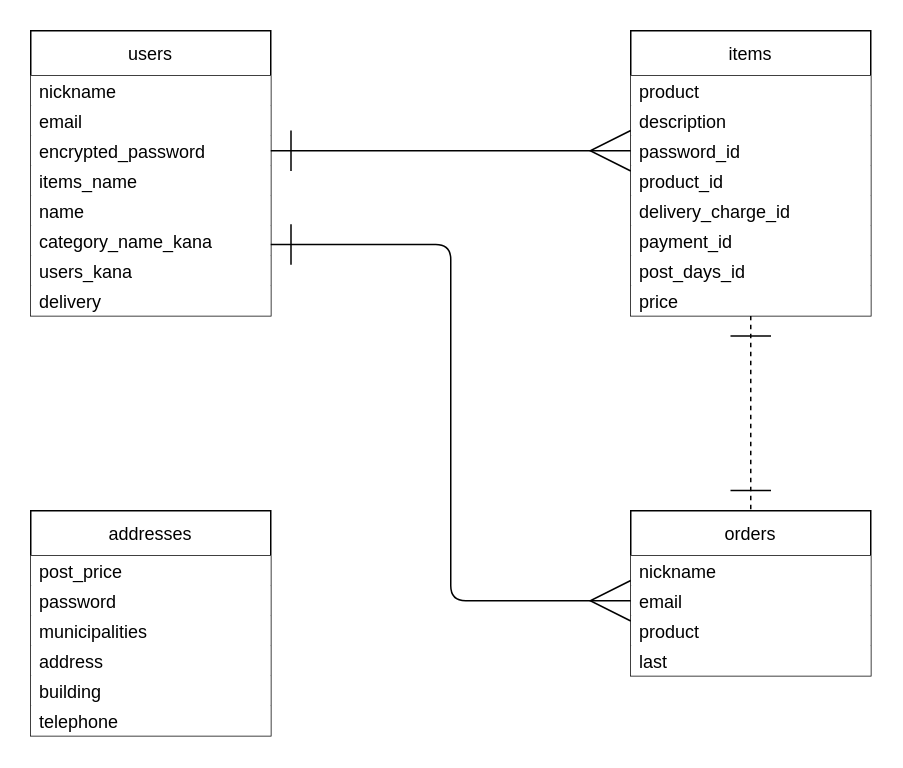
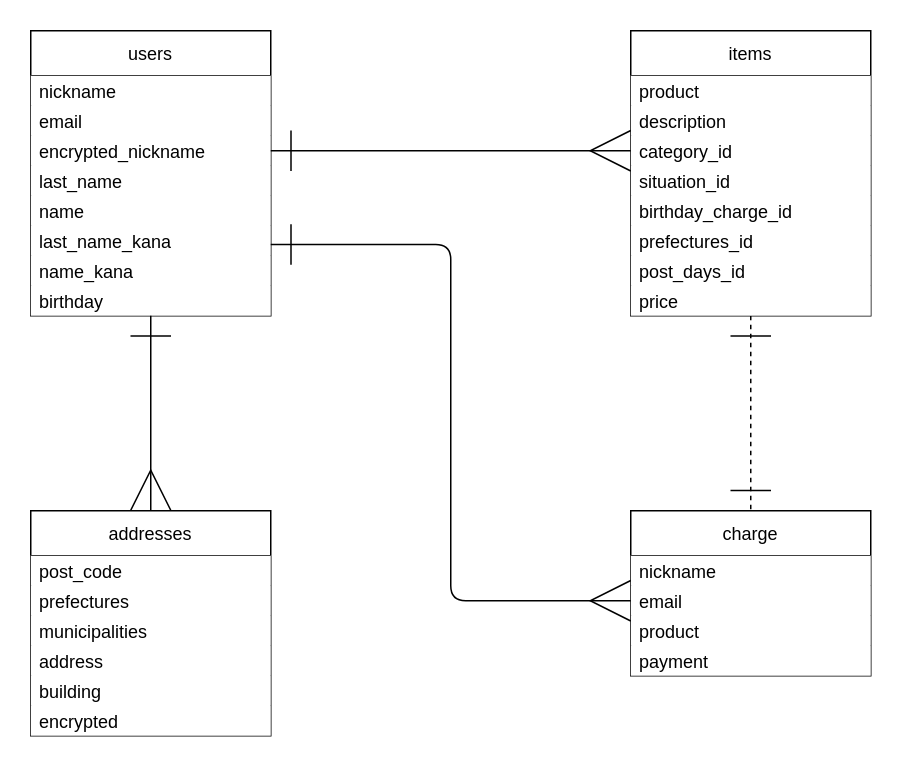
node "encrypted_password": label "encrypted_password" -> "encrypted_nickname"
node "password_id": label "password_id" -> "category_id"
node "items_name": label "items_name" -> "last_name"
node "product_id": label "product_id" -> "situation_id"
node "delivery_charge_id": label "delivery_charge_id" -> "birthday_charge_id"
node "category_name_kana": label "category_name_kana" -> "last_name_kana"
node "payment_id": label "payment_id" -> "prefectures_id"
node "users_kana": label "users_kana" -> "name_kana"
node "delivery": label "delivery" -> "birthday"
edge "users" -- "addresses": added
node "orders": label "orders" -> "charge"
node "post_price": label "post_price" -> "post_code"
node "password": label "password" -> "prefectures"
node "last": label "last" -> "payment"
node "telephone": label "telephone" -> "encrypted"
